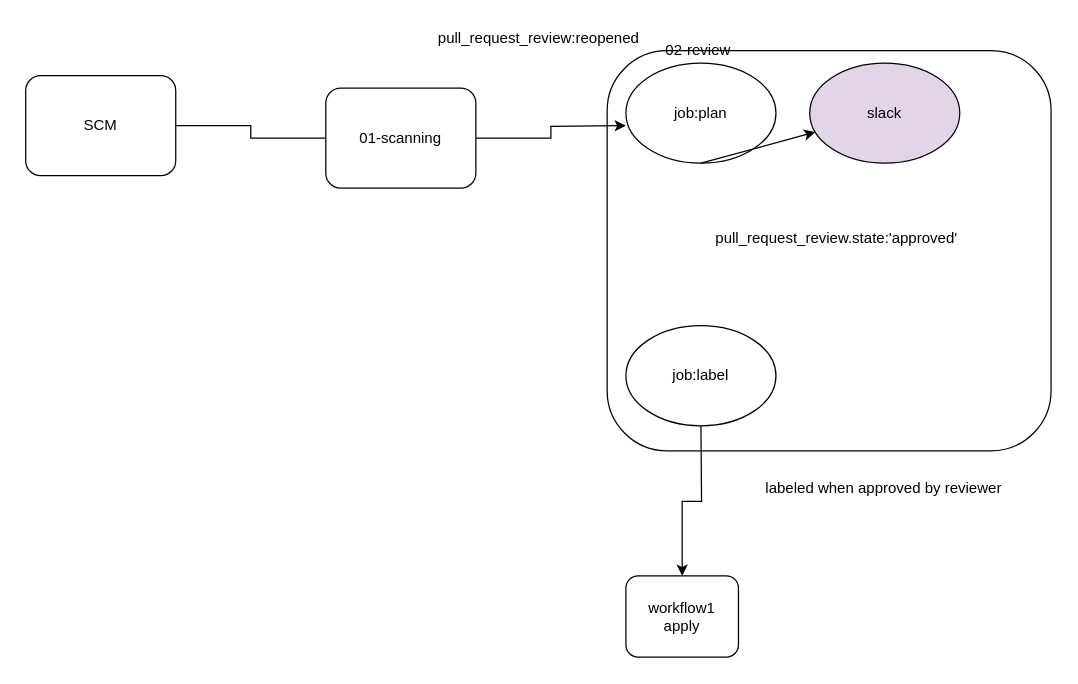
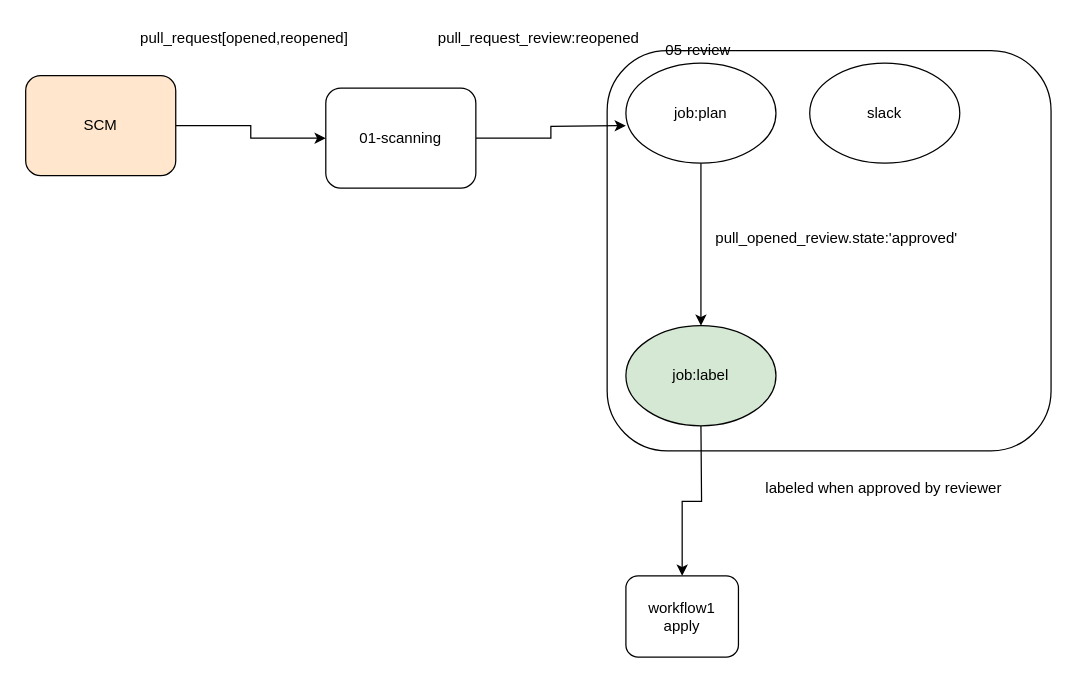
node "pull_request[opened,reopened]": added
node "02-review": label "02-review" -> "05-review"
node "slack": fillcolor #e1d5e7 -> #ffffff
node "SCM": fillcolor #ffffff -> #ffe6cc
edge "SCM" -- "01-scanning": arrowhead none -> classic
edge "job:plan" -> "slack": now "job:plan" -> "job:label"
node "pull_request_review.state:'approved'": label "pull_request_review.state:'approved'" -> "pull_opened_review.state:'approved'"
node "job:label": fillcolor #ffffff -> #d5e8d4
